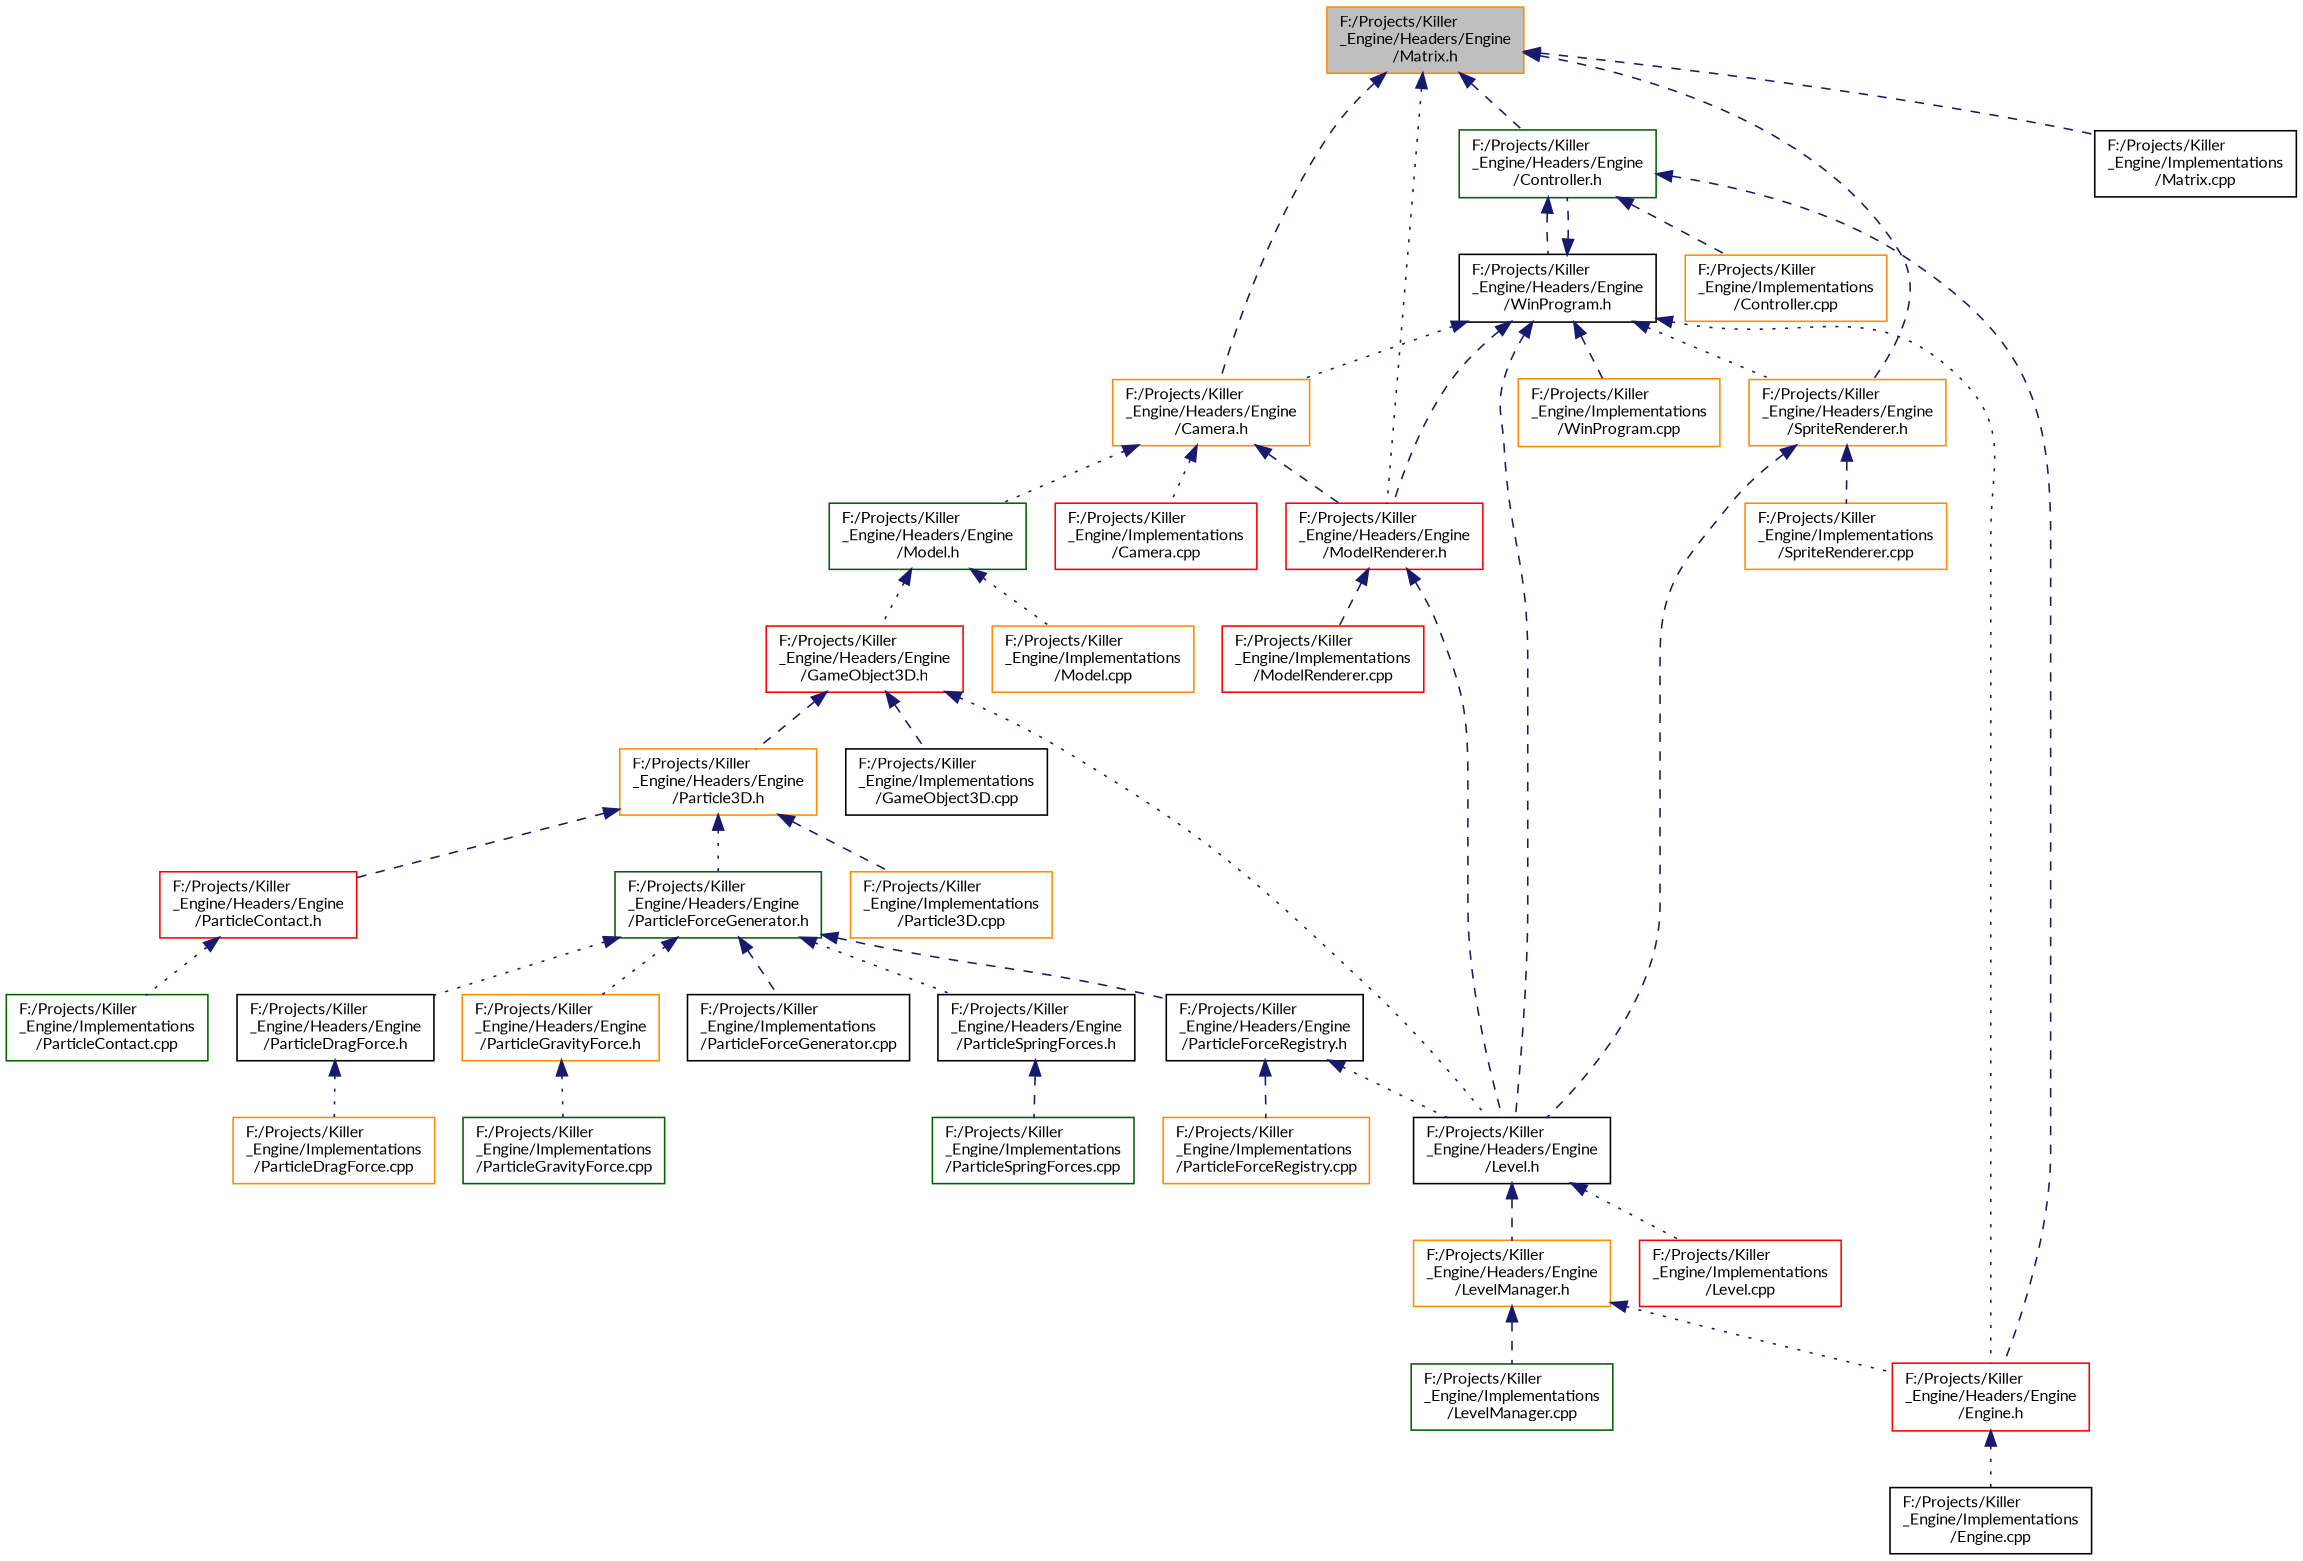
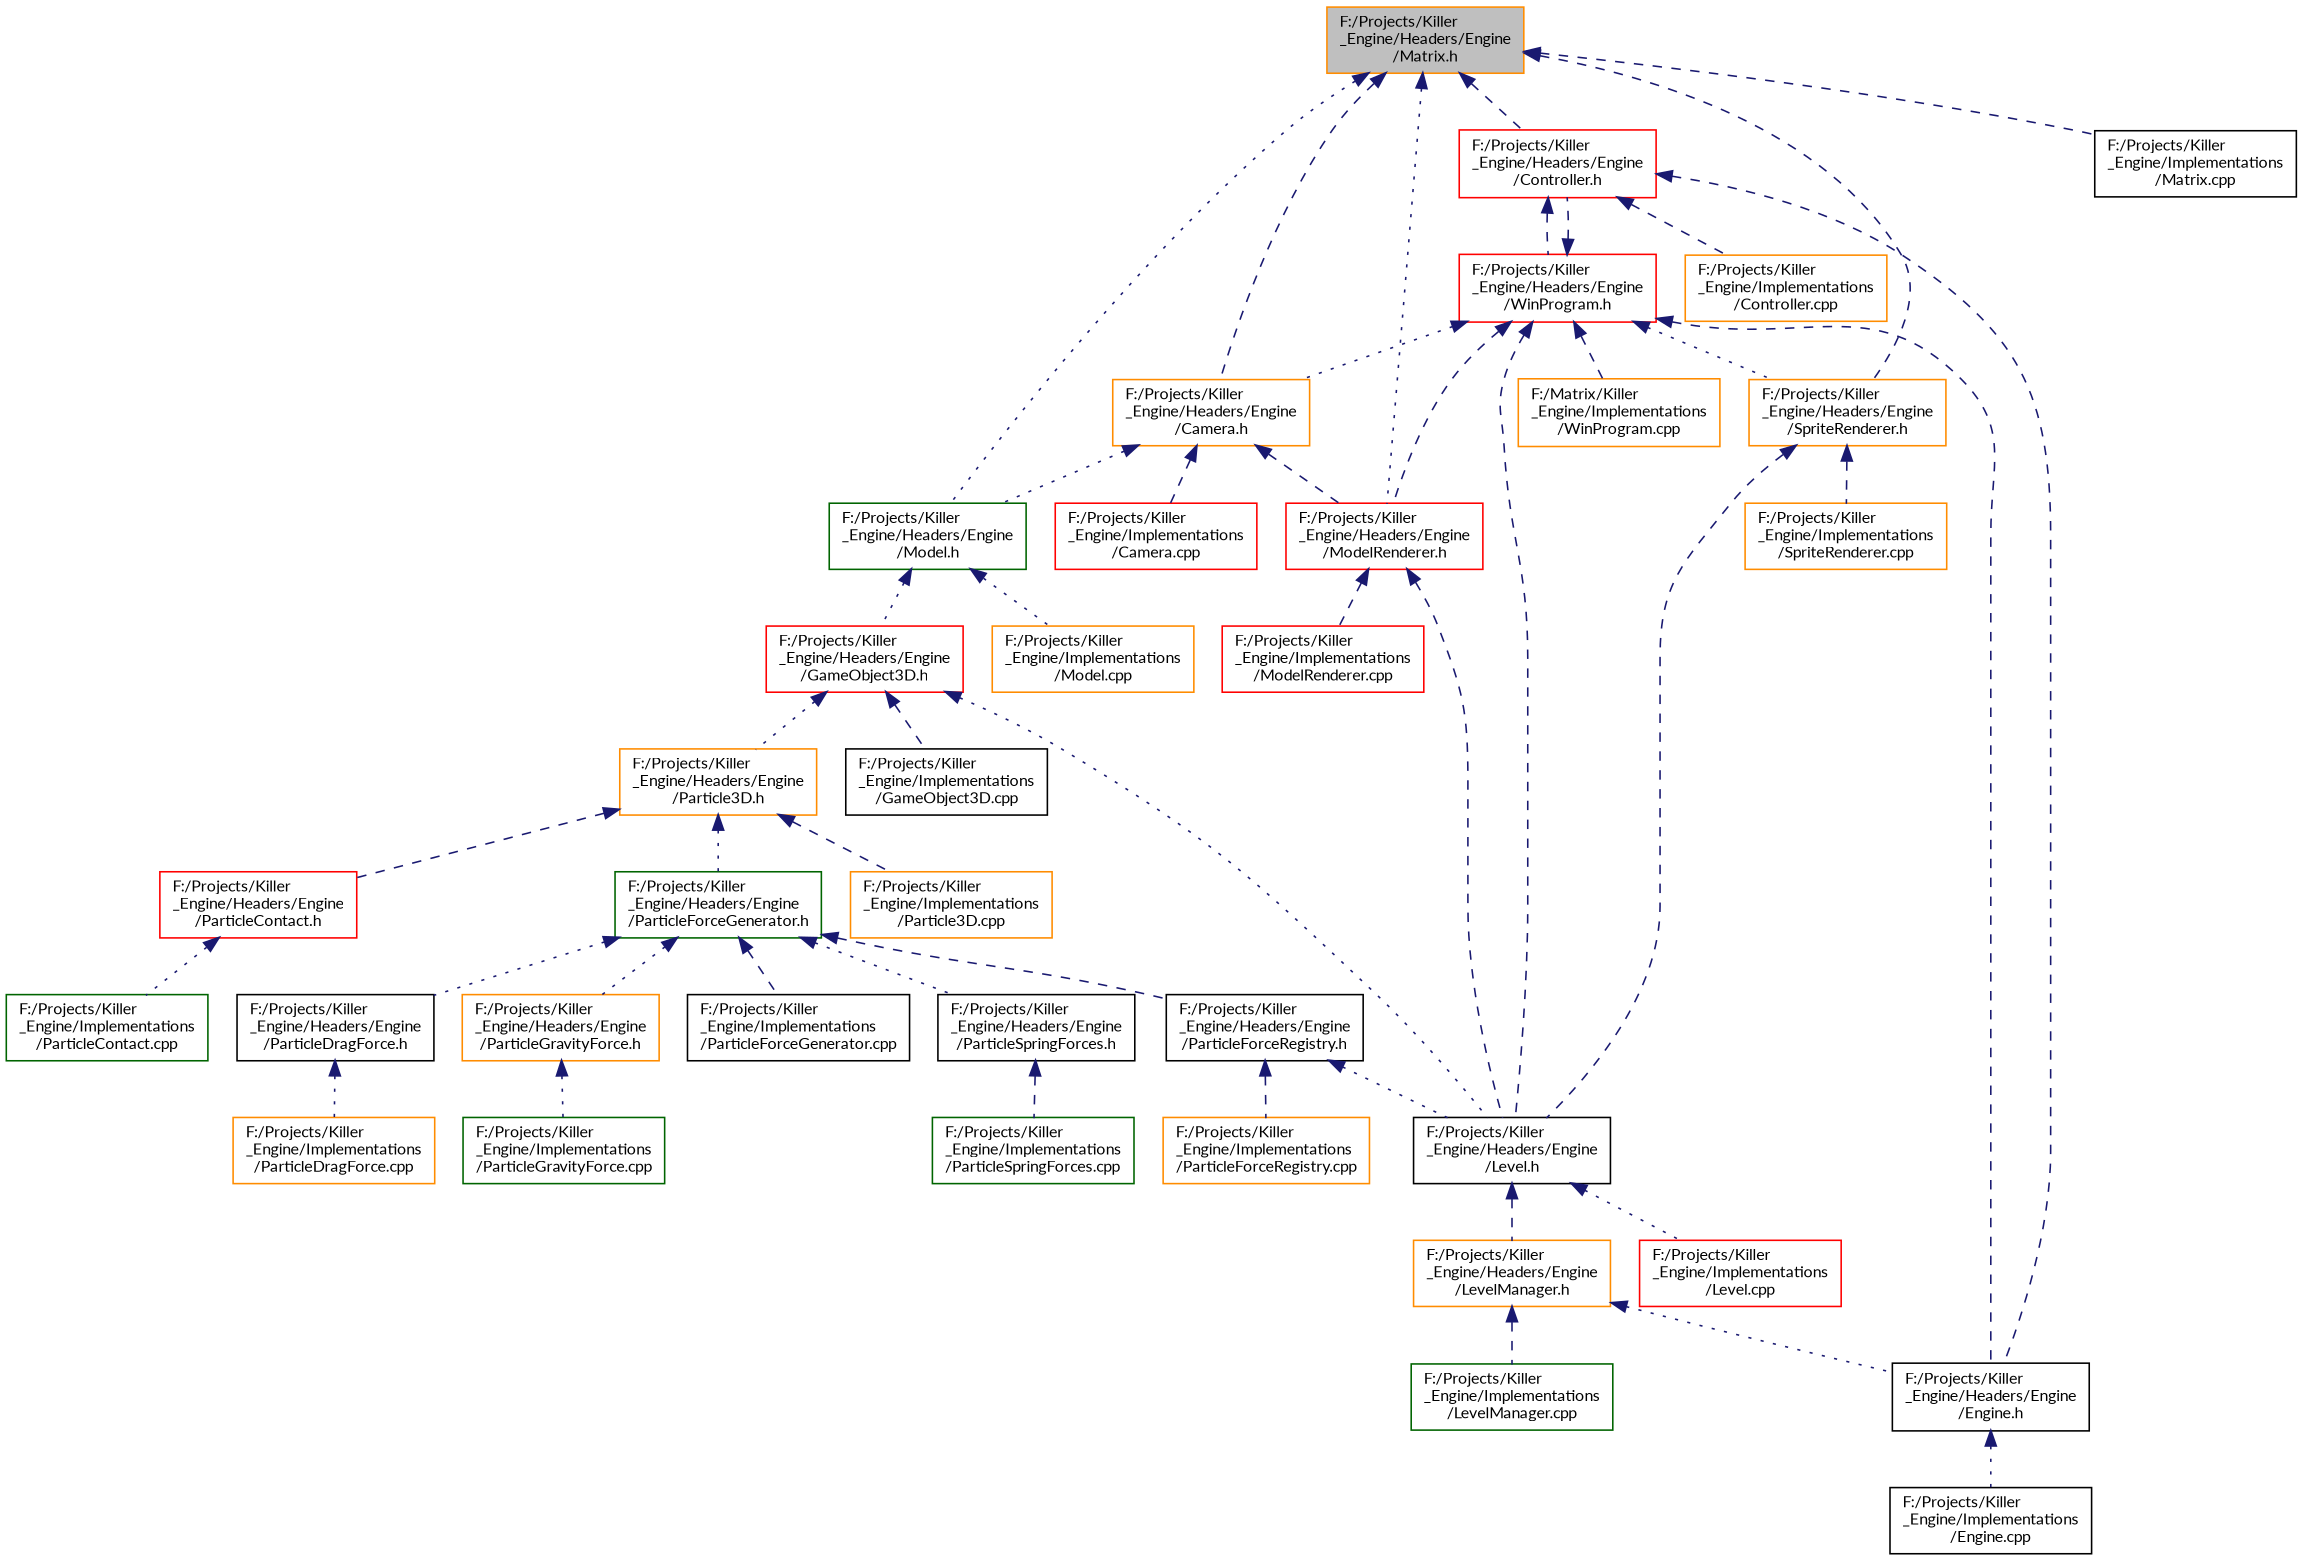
node "F:/Projects/Killer _Engine/Headers/Engine /Controller.h": color darkgreen -> red
edge "F:/Projects/Killer _Engine/Headers/Engine /Model.h" -> "F:/Projects/Killer _Engine/Headers/Engine /Matrix.h": added
node "F:/Projects/Killer _Engine/Headers/Engine /WinProgram.h": color black -> red
node "F:/Projects/Killer _Engine/Implementations /WinProgram.cpp": label "F:/Projects/Killer _Engine/Implementations /WinProgram.cpp" -> "F:/Matrix/Killer _Engine/Implementations /WinProgram.cpp"
edge "F:/Projects/Killer _Engine/Implementations /Camera.cpp" -> "F:/Projects/Killer _Engine/Headers/Engine /Camera.h": style dotted -> dashed
edge "F:/Projects/Killer _Engine/Headers/Engine /Engine.h" -> "F:/Projects/Killer _Engine/Headers/Engine /WinProgram.h": style dotted -> dashed
edge "F:/Projects/Killer _Engine/Headers/Engine /Particle3D.h" -> "F:/Projects/Killer _Engine/Headers/Engine /GameObject3D.h": style dashed -> dotted
node "F:/Projects/Killer _Engine/Headers/Engine /Engine.h": color red -> black
